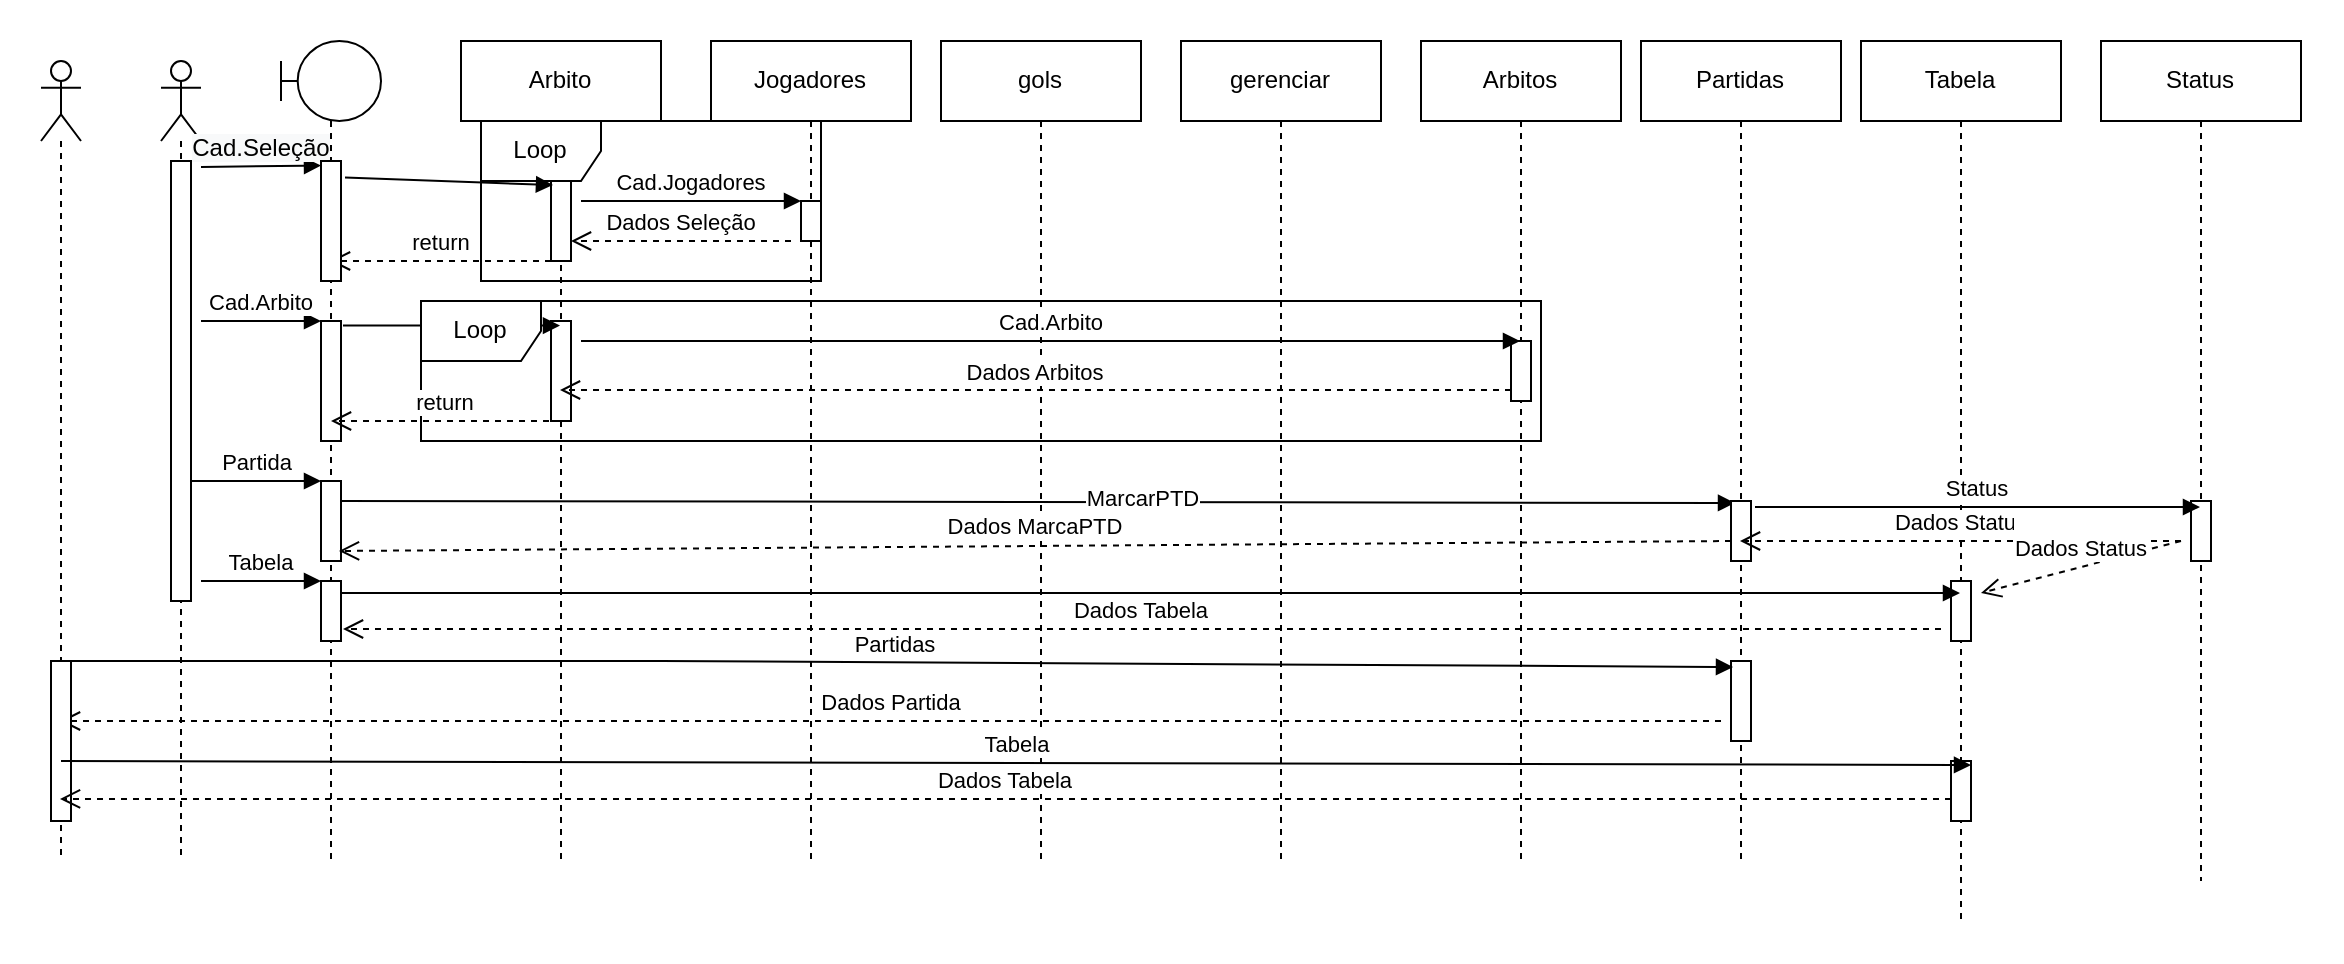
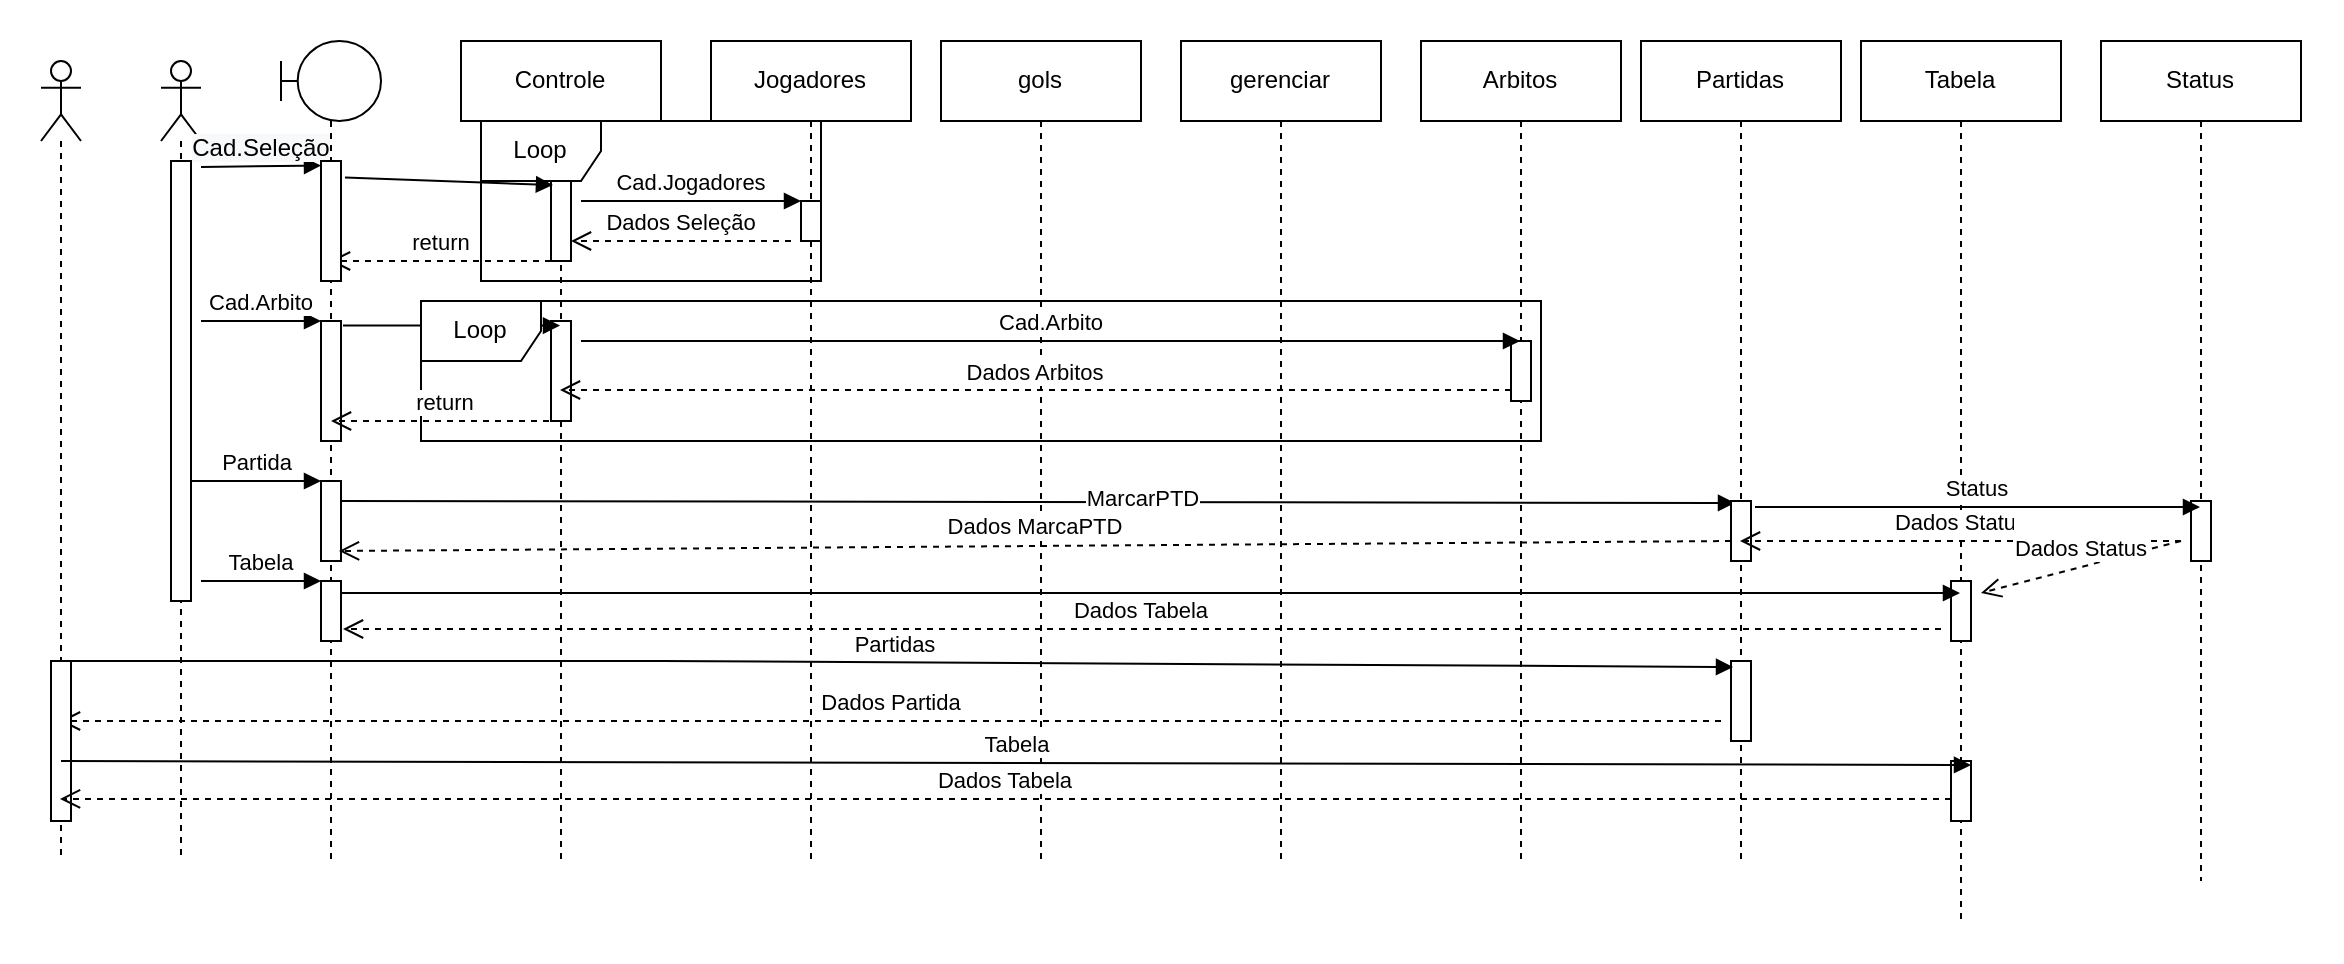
node "Arbito": label "Arbito" -> "Controle"
